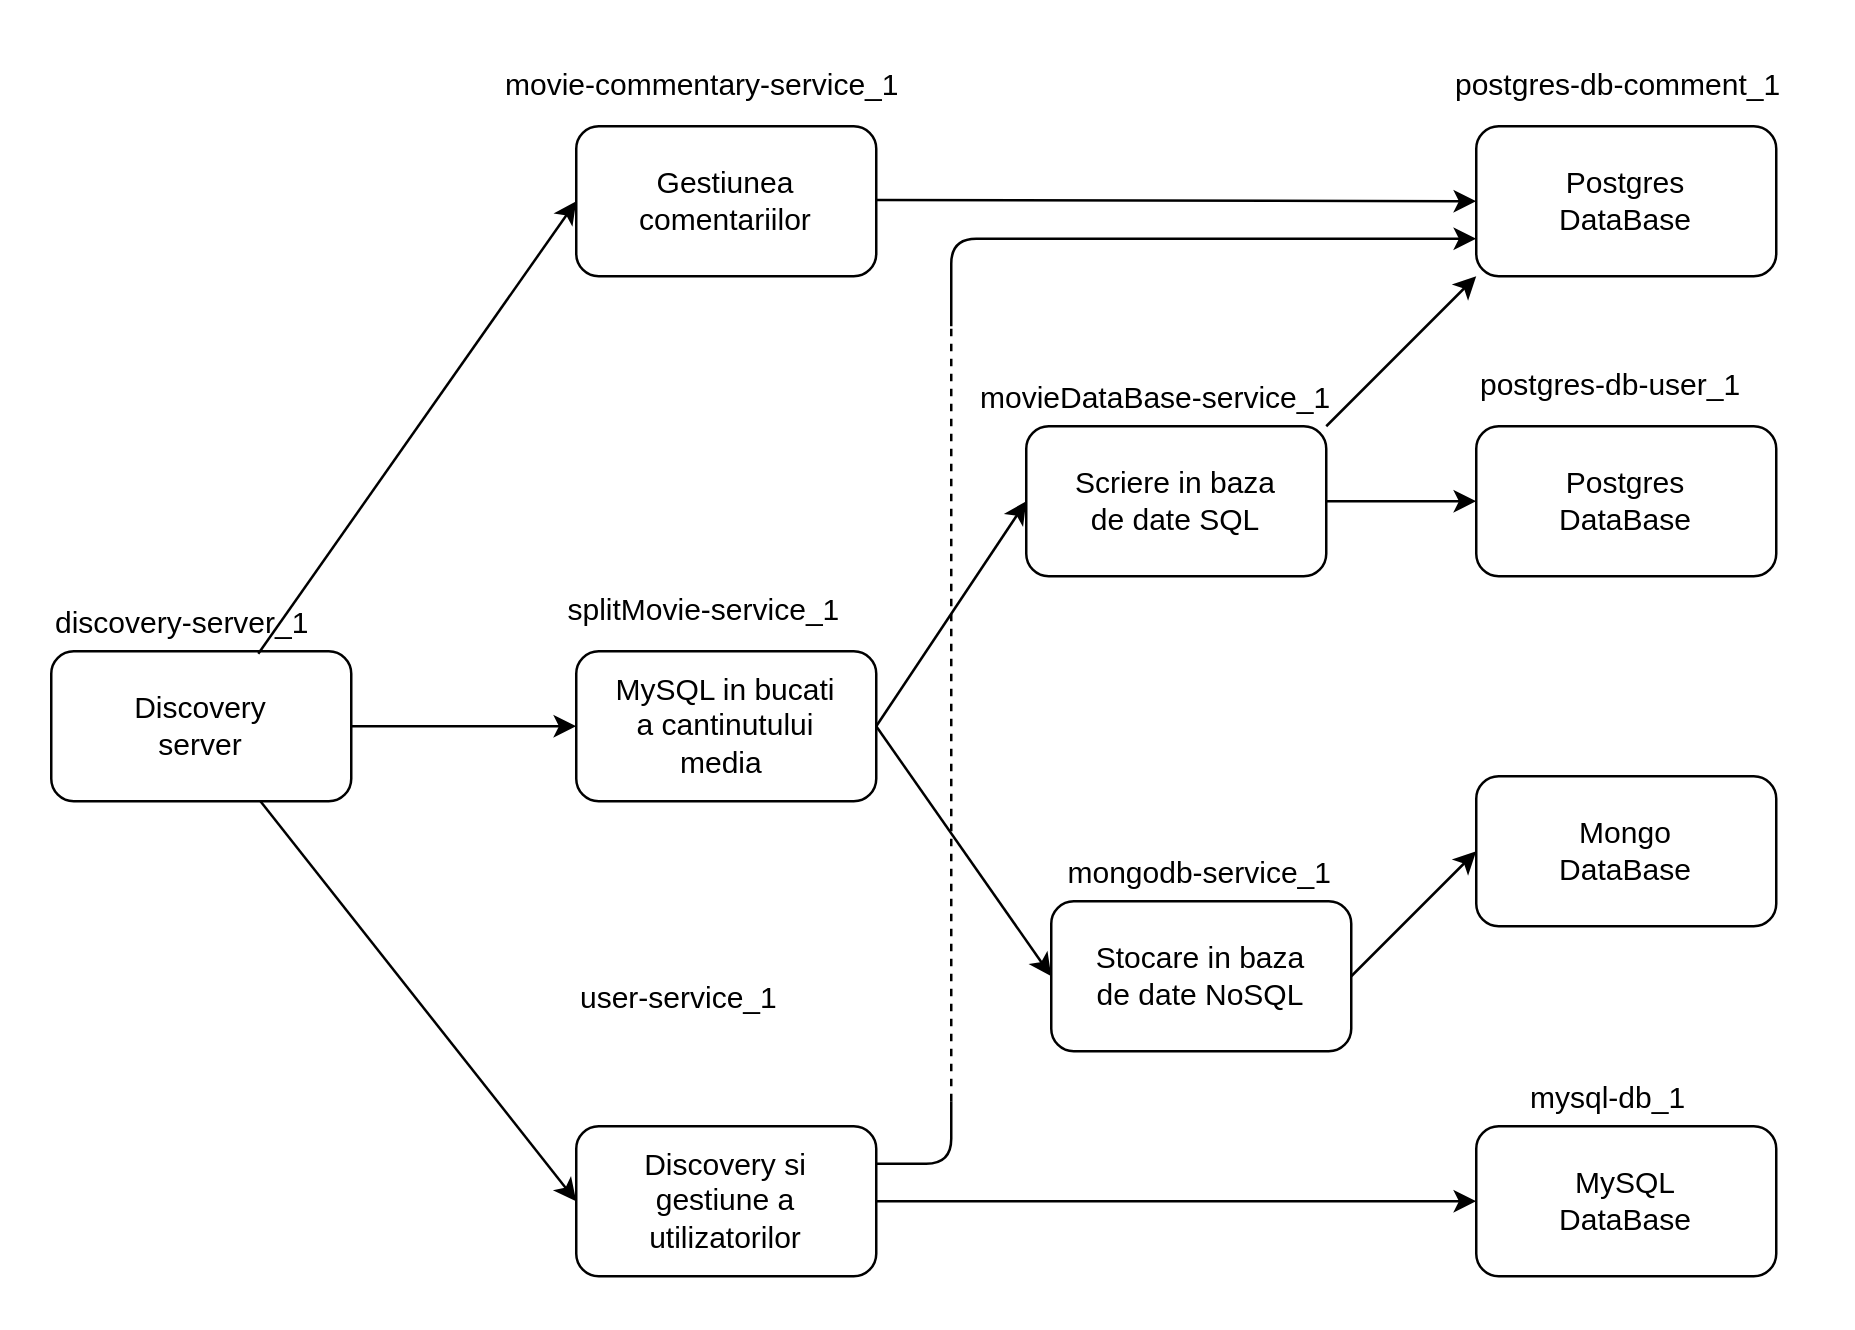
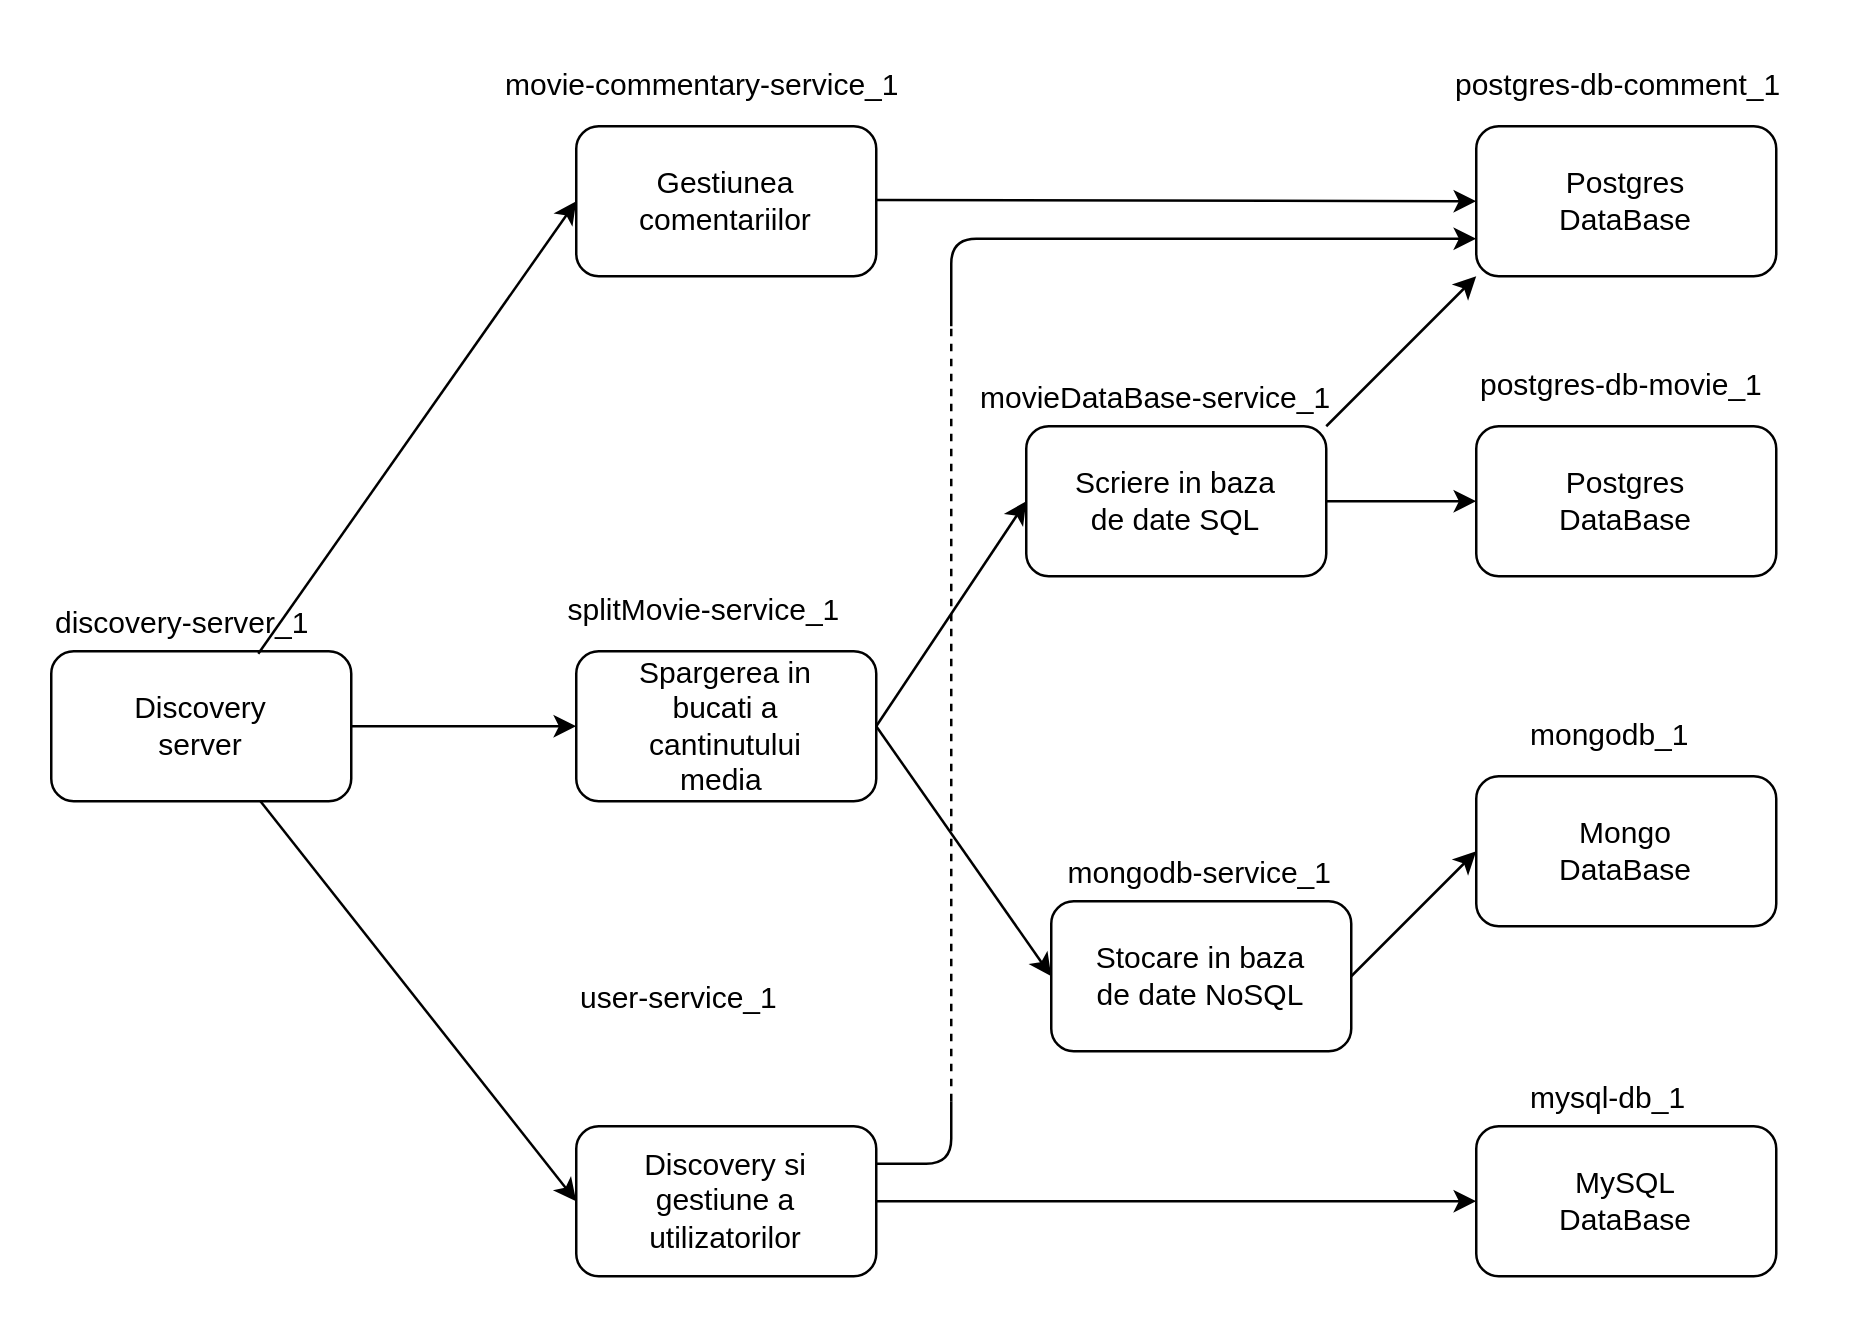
node "postgres-db-user_1": label "postgres-db-user_1" -> "postgres-db-movie_1"
node "MySQL in bucati a cantinutului media": label "MySQL in bucati a cantinutului media" -> "Spargerea in bucati a cantinutului media"
node "mongodb_1": added
